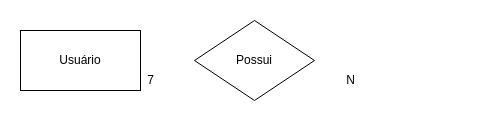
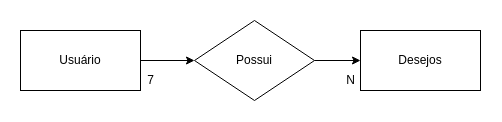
edge "Usuário" -> "Possui": added
edge "Possui" -> "Desejos": added
node "Desejos": added
